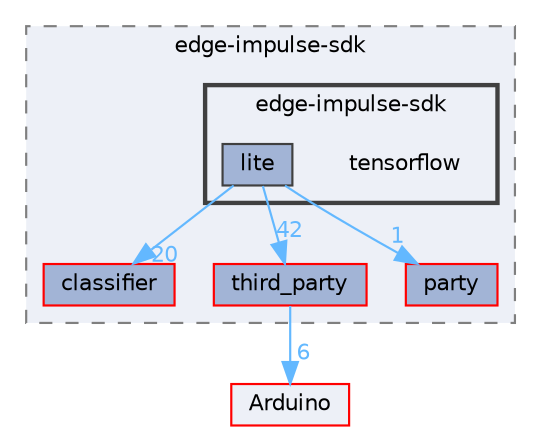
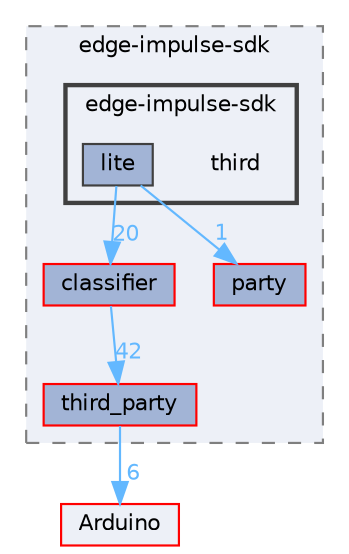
node "tensorflow": label "tensorflow" -> "third"
edge "lite" -> "third_party": now "classifier" -> "third_party"
